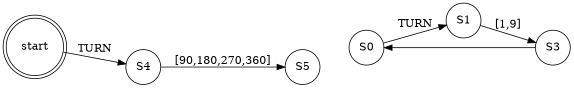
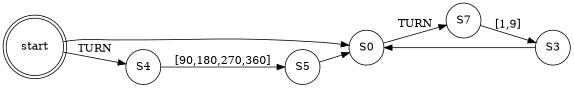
node "S1": label "S1" -> "S7"
edge "start" -> "S0": added
edge "S5" -> "S0": added
